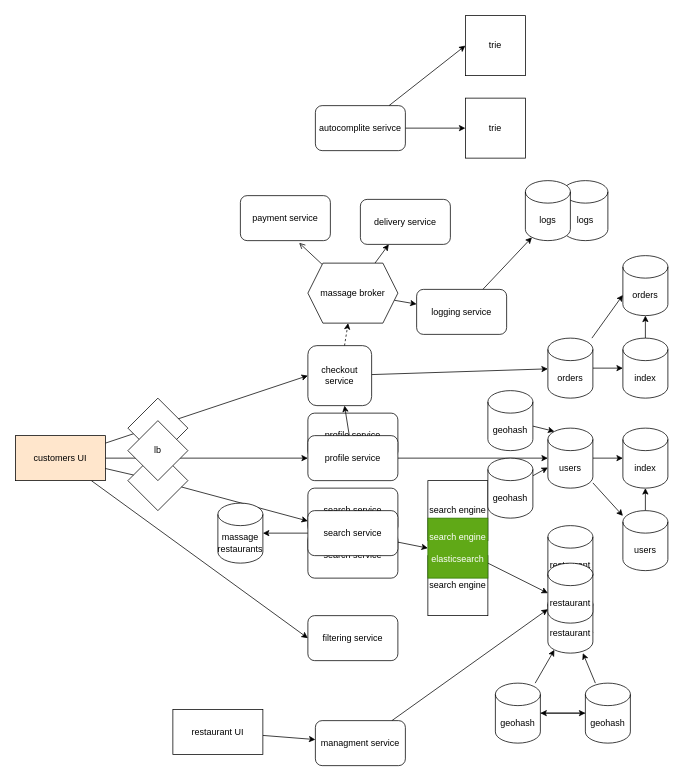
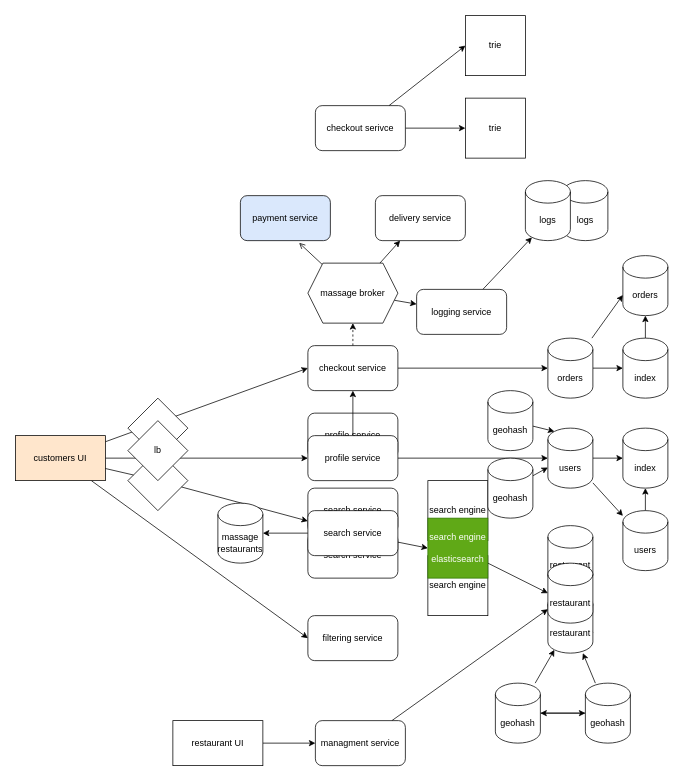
node "autocomplite serivce": label "autocomplite serivce" -> "checkout serivce"
node "payment service": fillcolor #ffffff -> #dae8fc
node "delivery service": moved (405, 222) -> (420, 218)
node "checkout service": size 64x60 -> 90x45
node "restaurant UI": moved (218, 732) -> (218, 743)
